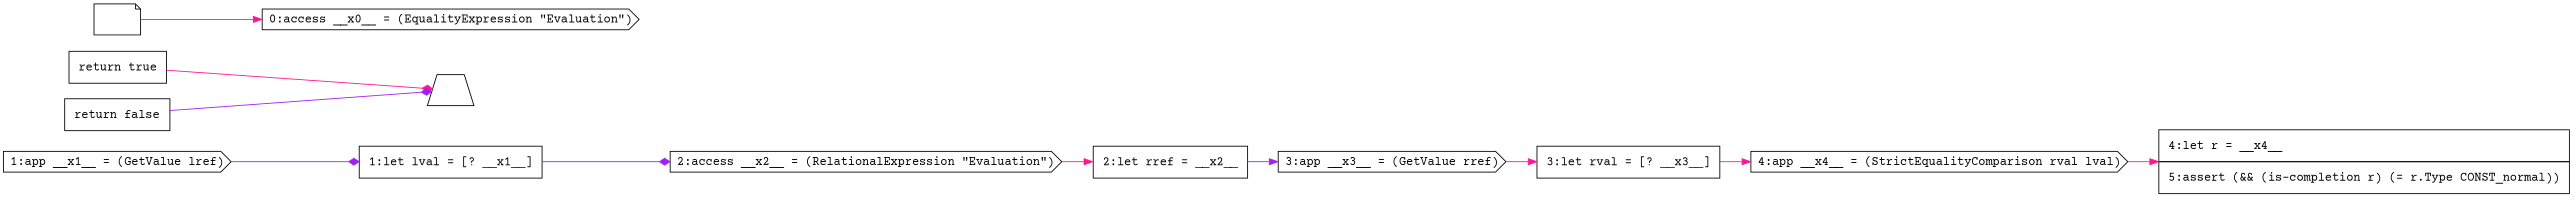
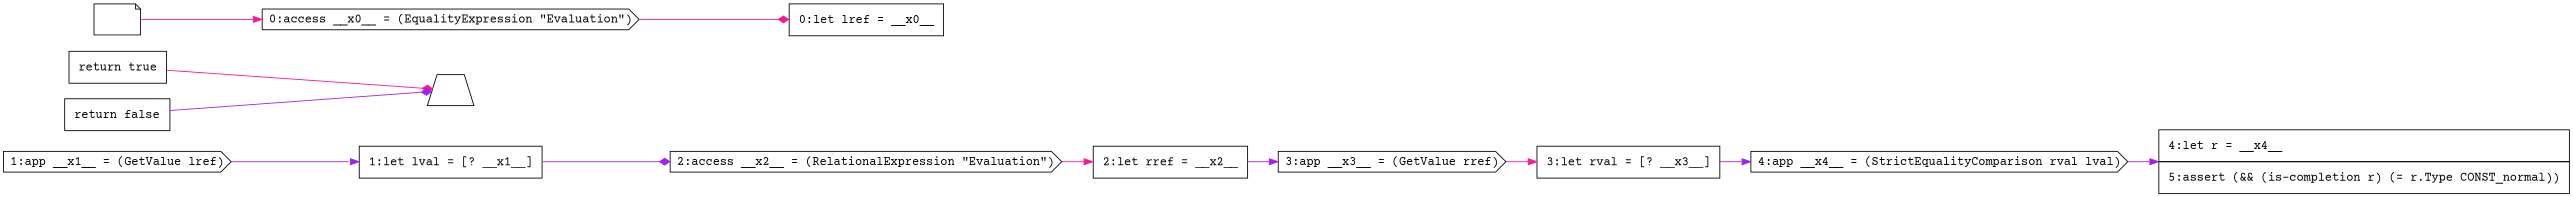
node "0:let lref = __x0__": added
edge "1:app __x1__ = (GetValue lref)" -> "1:let lval = [? __x1__]": arrowhead diamond -> normal
edge "3:let rval = [? __x3__]" -> "4:app __x4__ = (StrictEqualityComparison rval lval)": color deeppink -> purple
edge "4:app __x4__ = (StrictEqualityComparison rval lval)" -> "4:let r = __x4__": color deeppink -> purple
